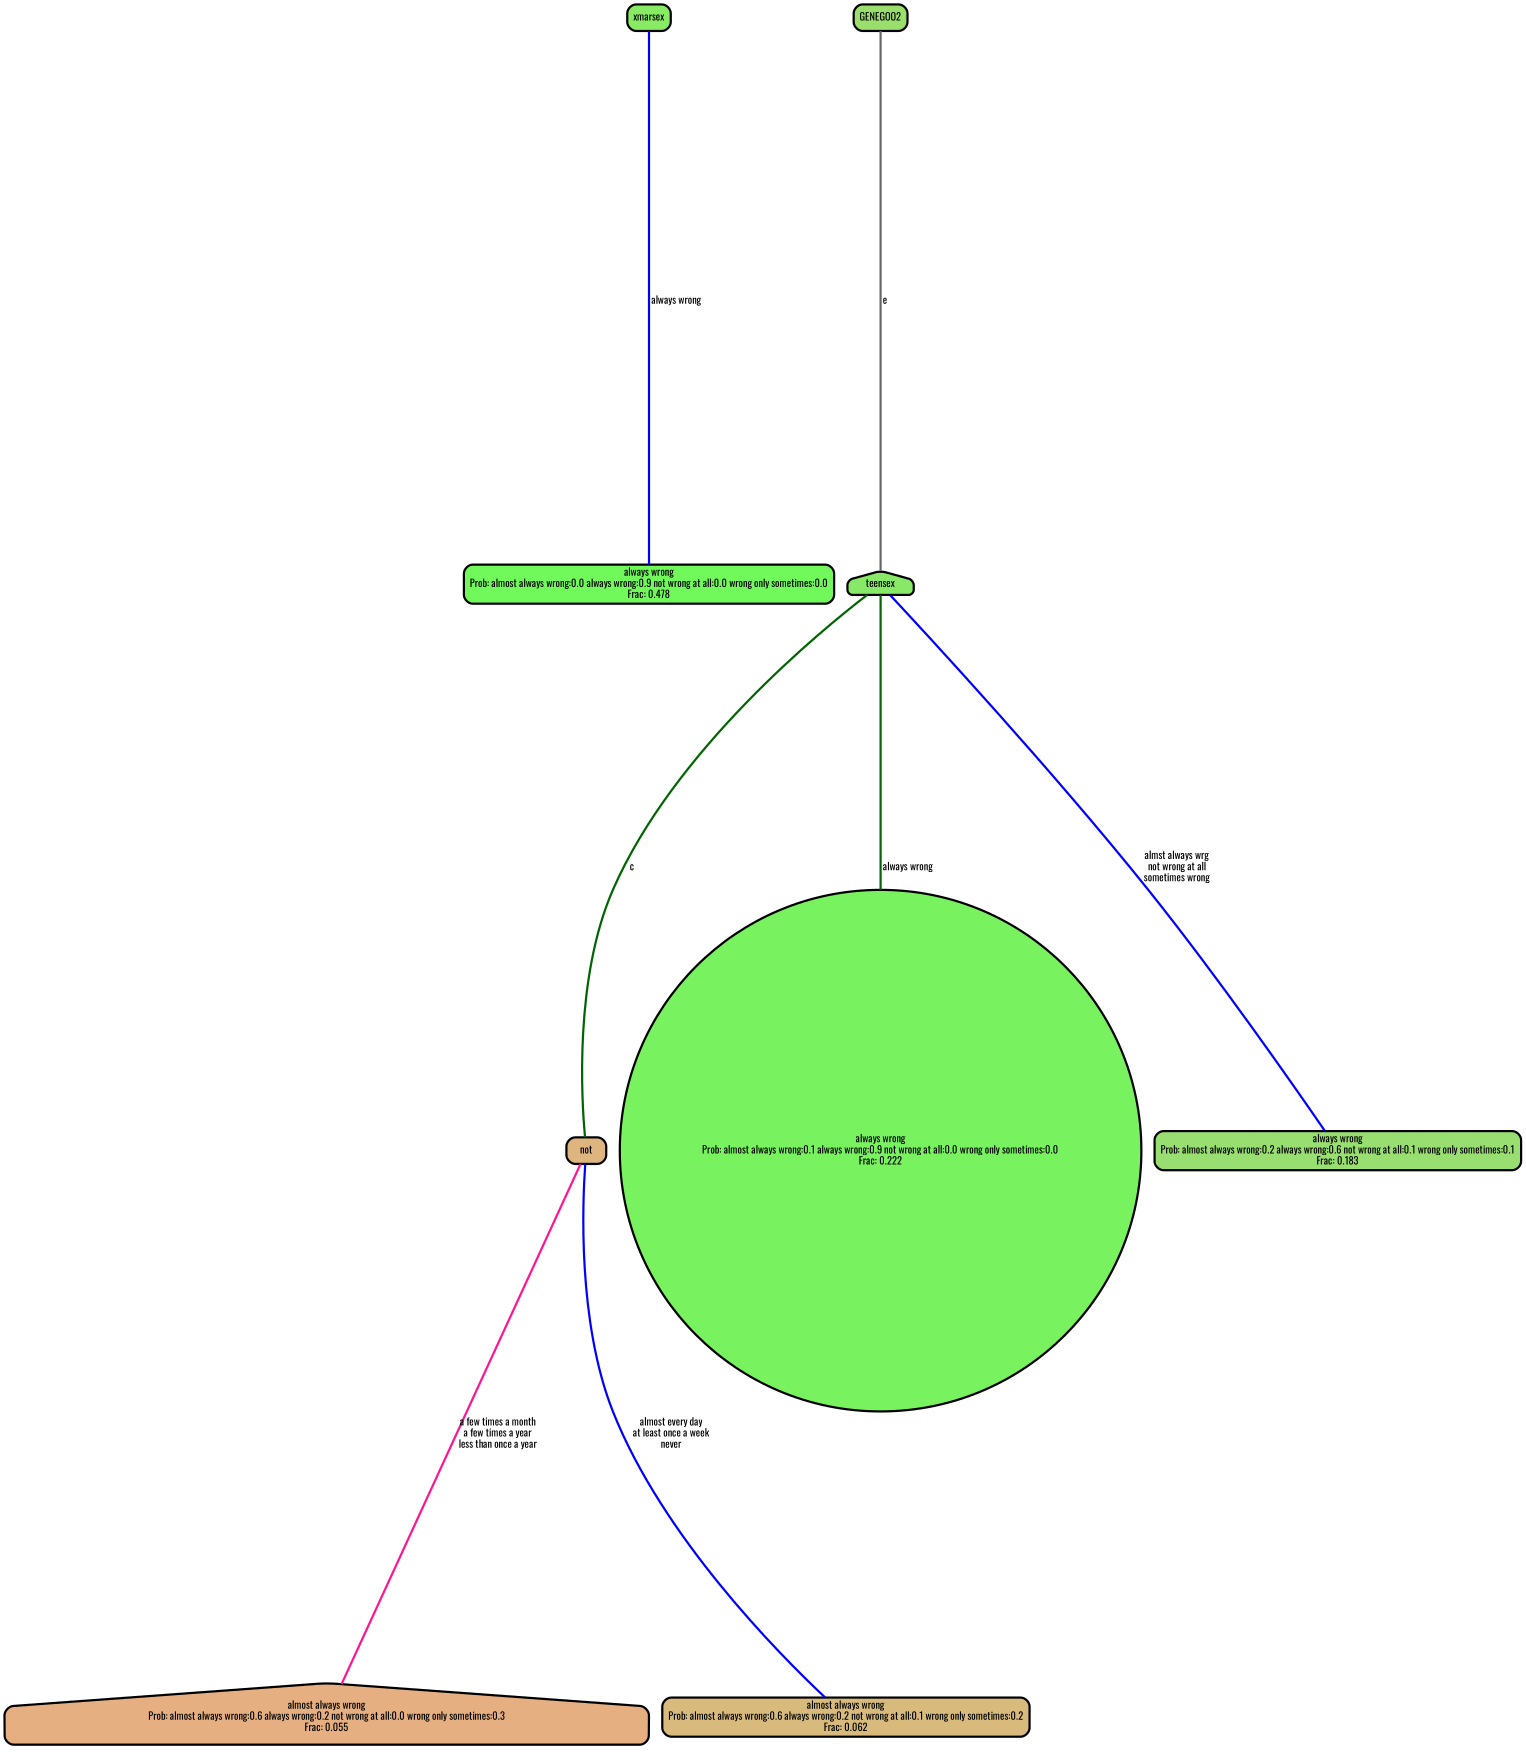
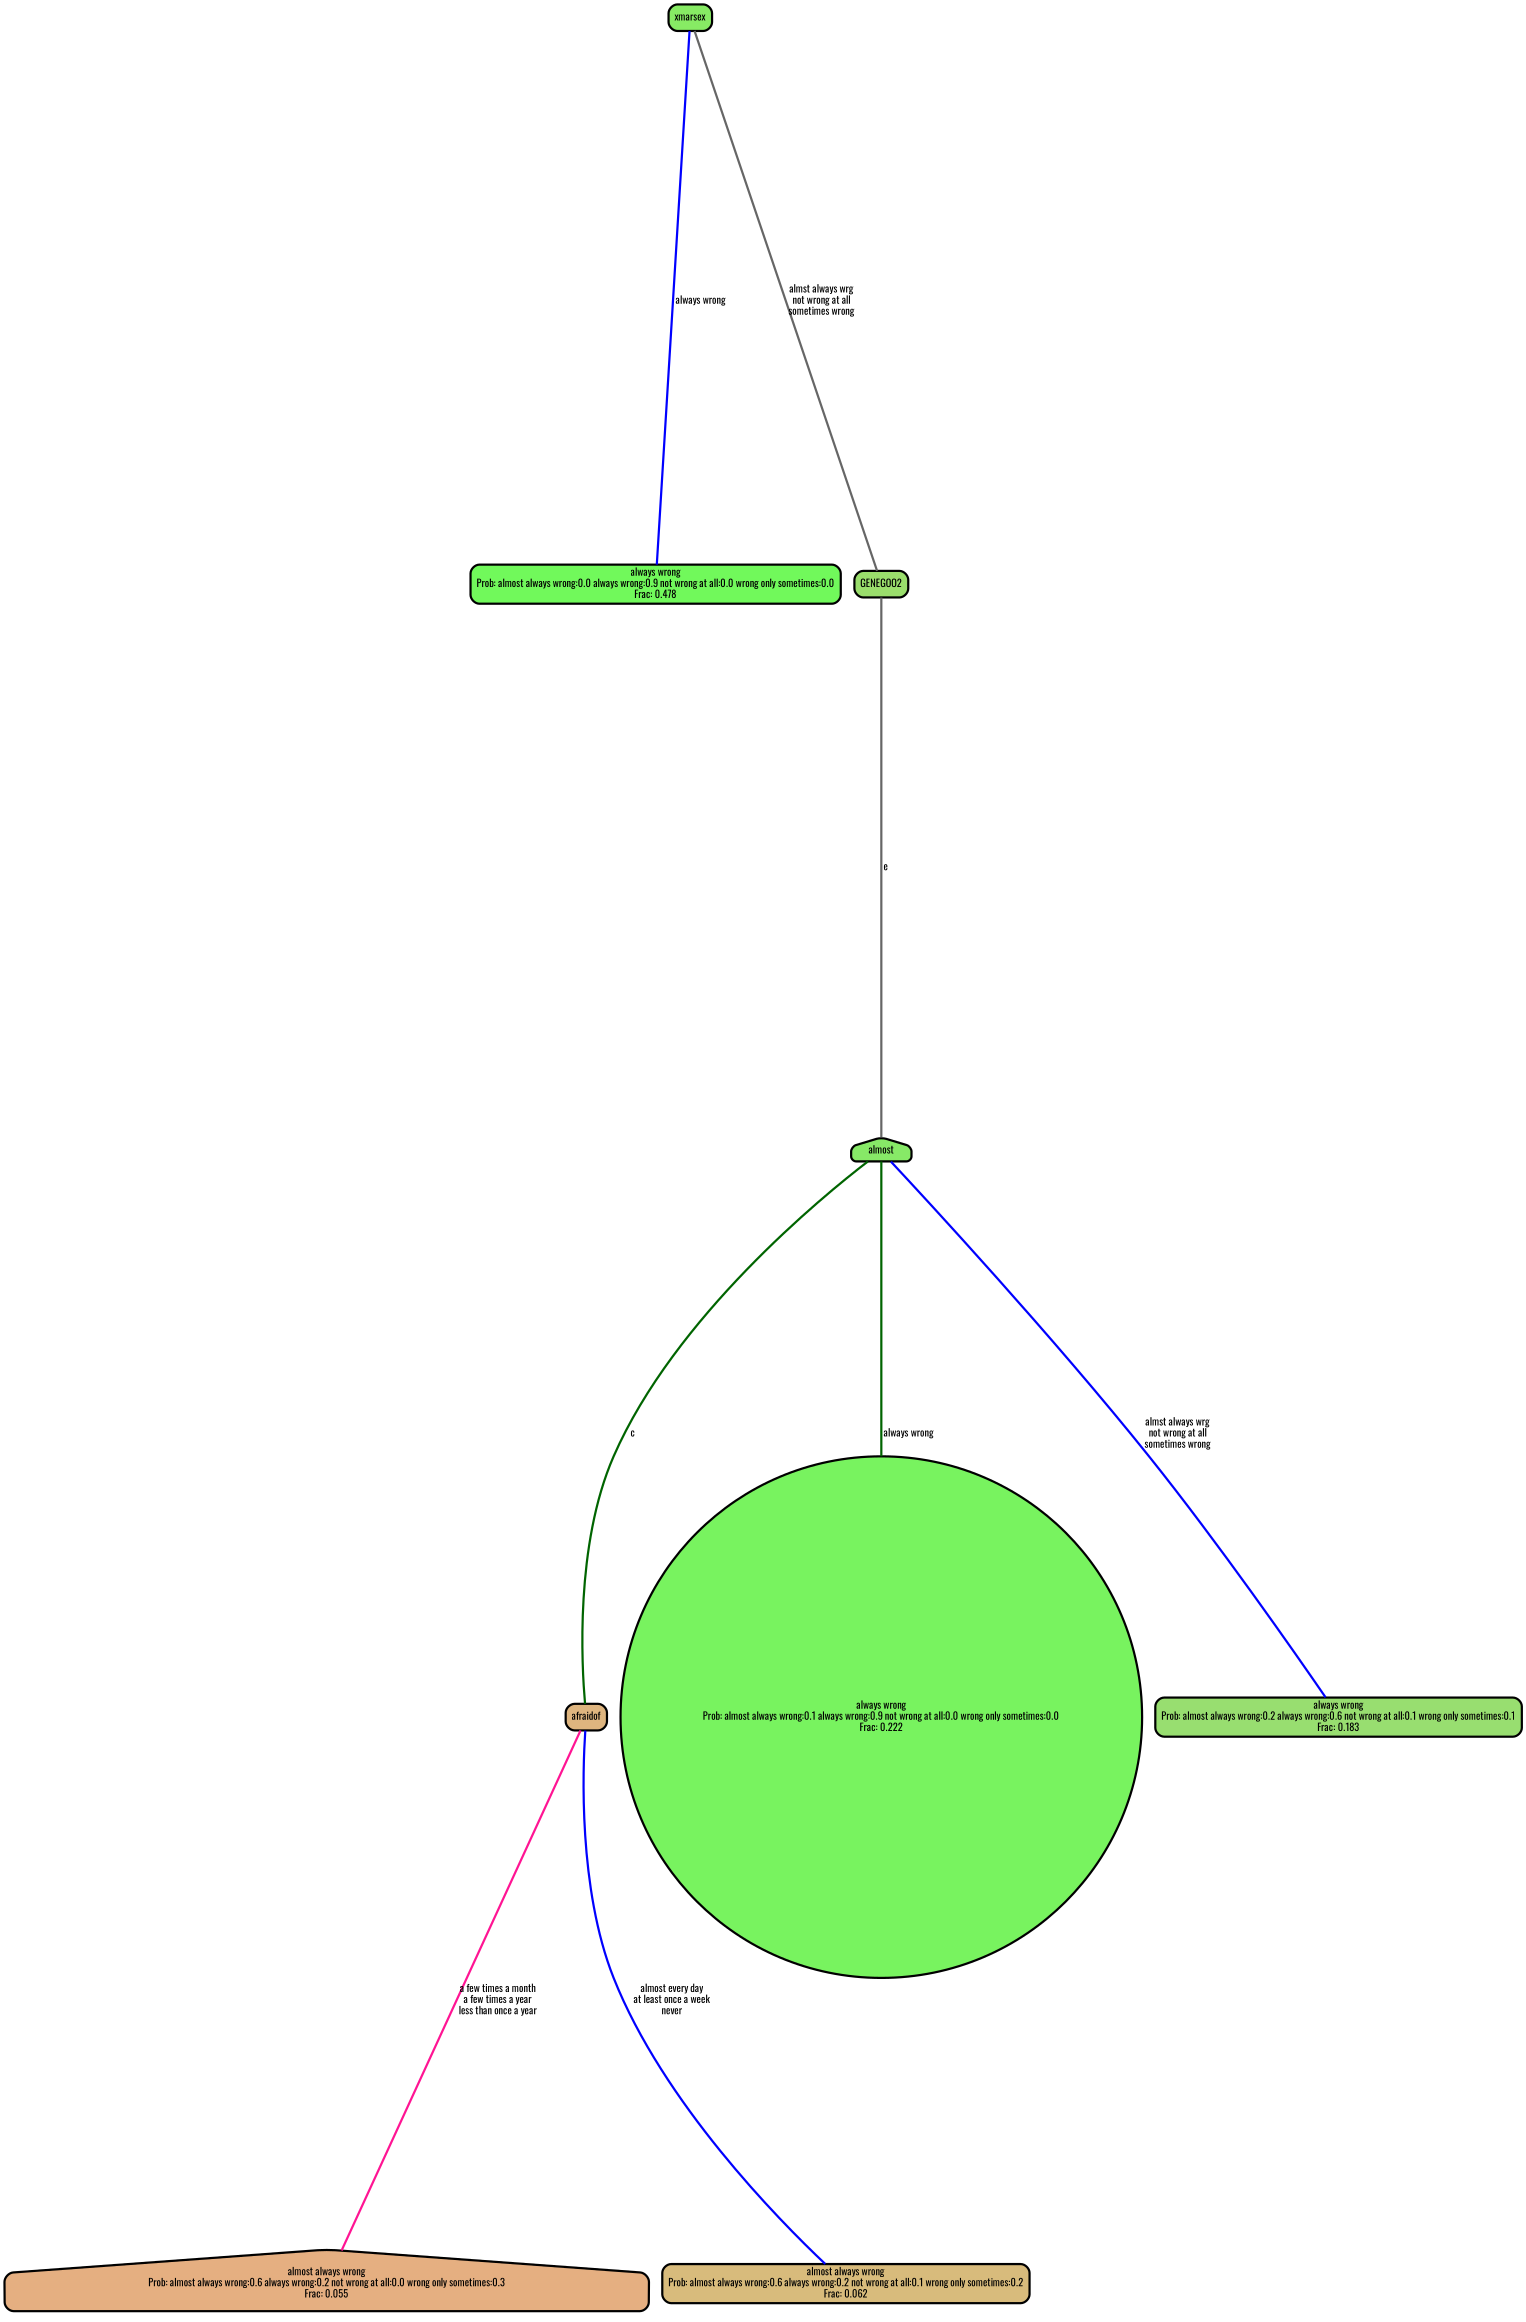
edge "xmarsex" -- "GENEGOO2": added, label "almst always wrg not wrong at all sometimes wrong"
node "teensex": label "teensex" -> "almost"
node "not": label "not" -> "afraidof"
